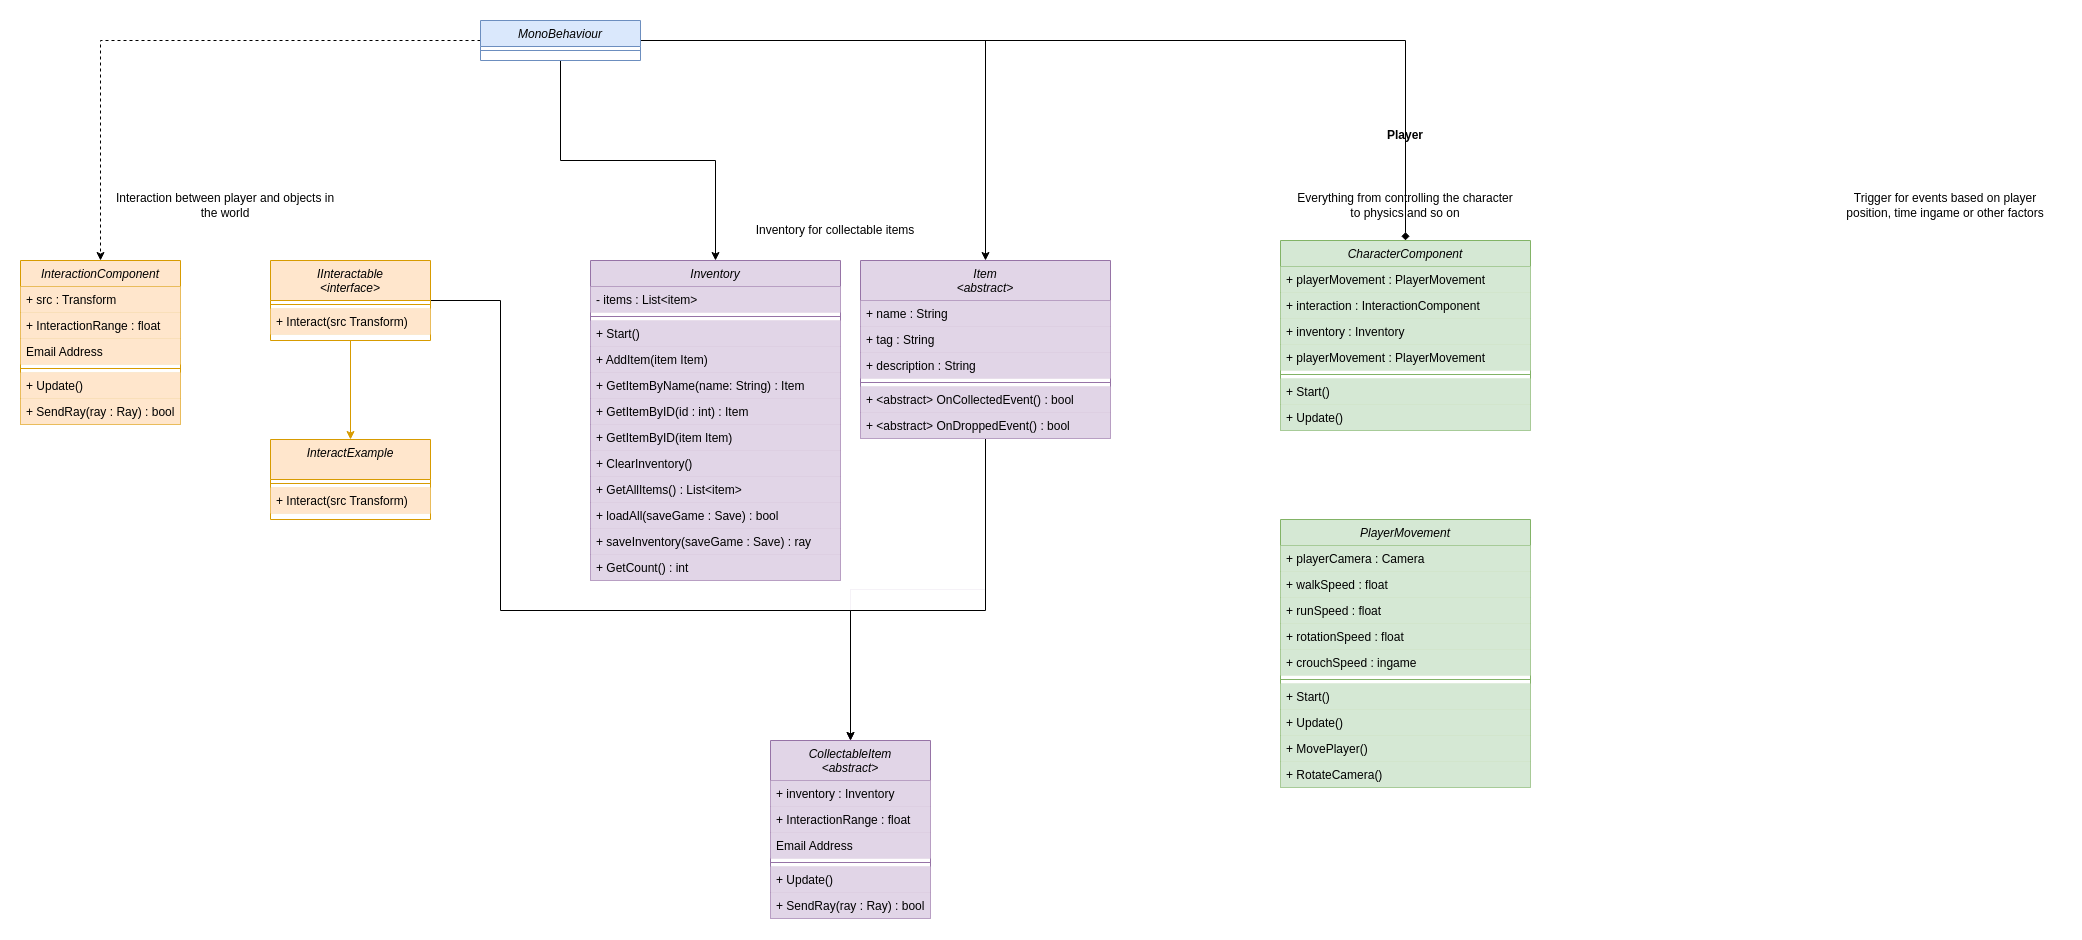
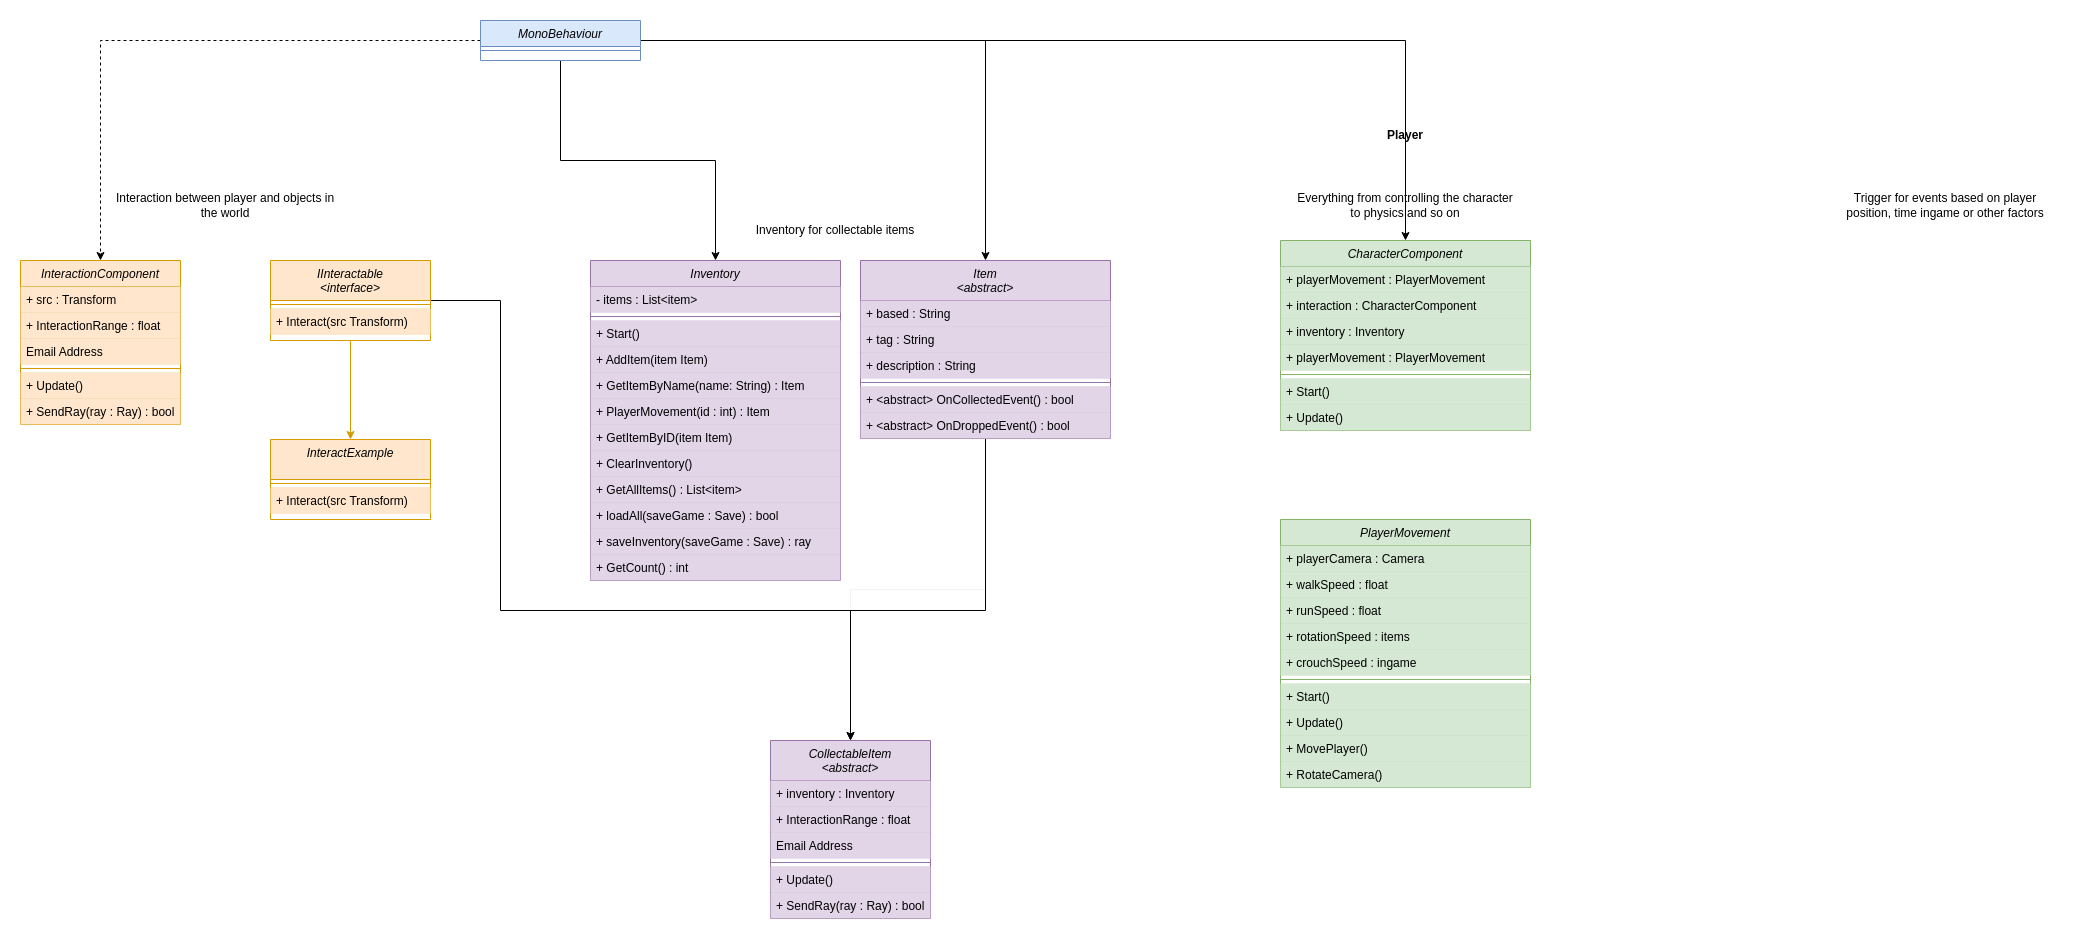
edge "MonoBehaviour" -> "CharacterComponent": arrowhead diamond -> classic
node "+ interaction : InteractionComponent": label "+ interaction : InteractionComponent" -> "+ interaction : CharacterComponent"
node "+ name : String": label "+ name : String" -> "+ based : String"
node "+ GetItemByID(id : int) : Item": label "+ GetItemByID(id : int) : Item" -> "+ PlayerMovement(id : int) : Item"
node "+ rotationSpeed : float": label "+ rotationSpeed : float" -> "+ rotationSpeed : items"
